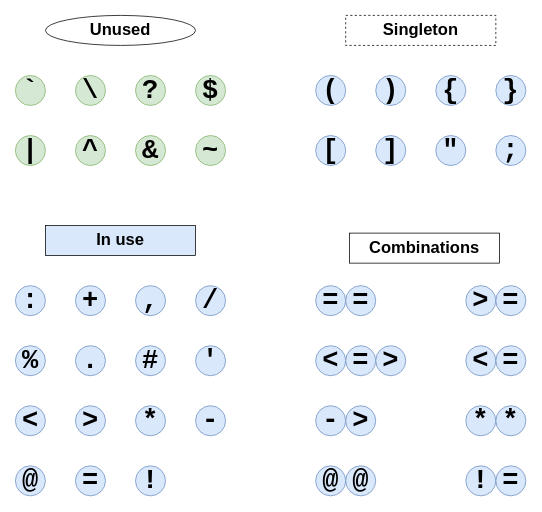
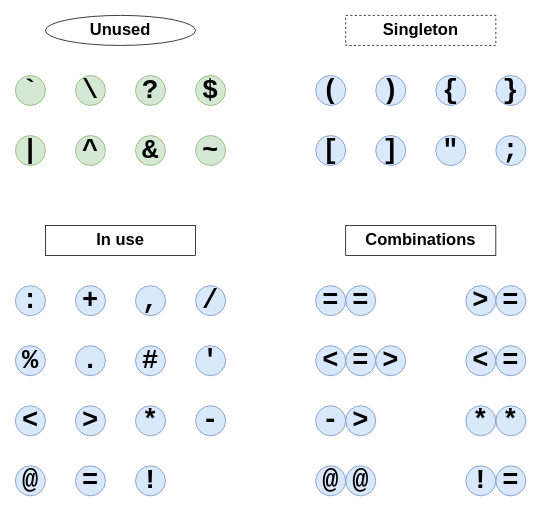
node "In use": fillcolor #dae8fc -> #ffffff
node "Combinations": moved (424, 248) -> (420, 240)
